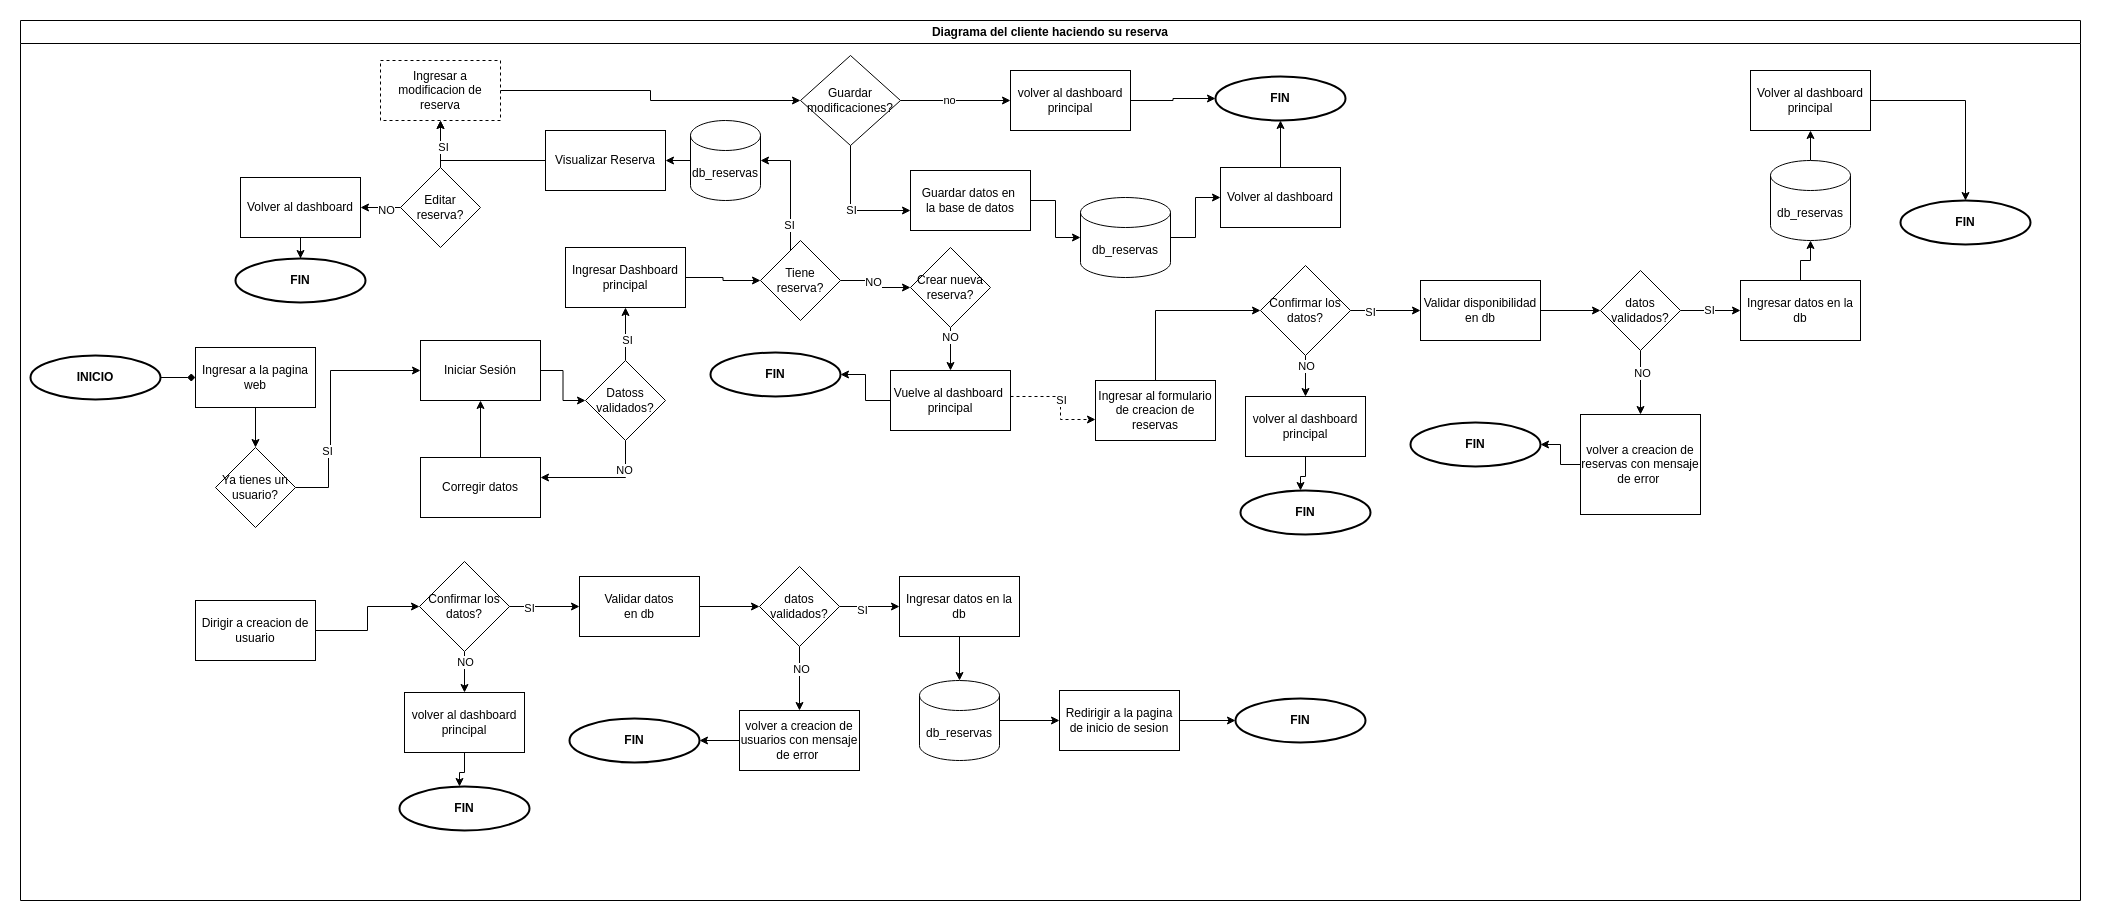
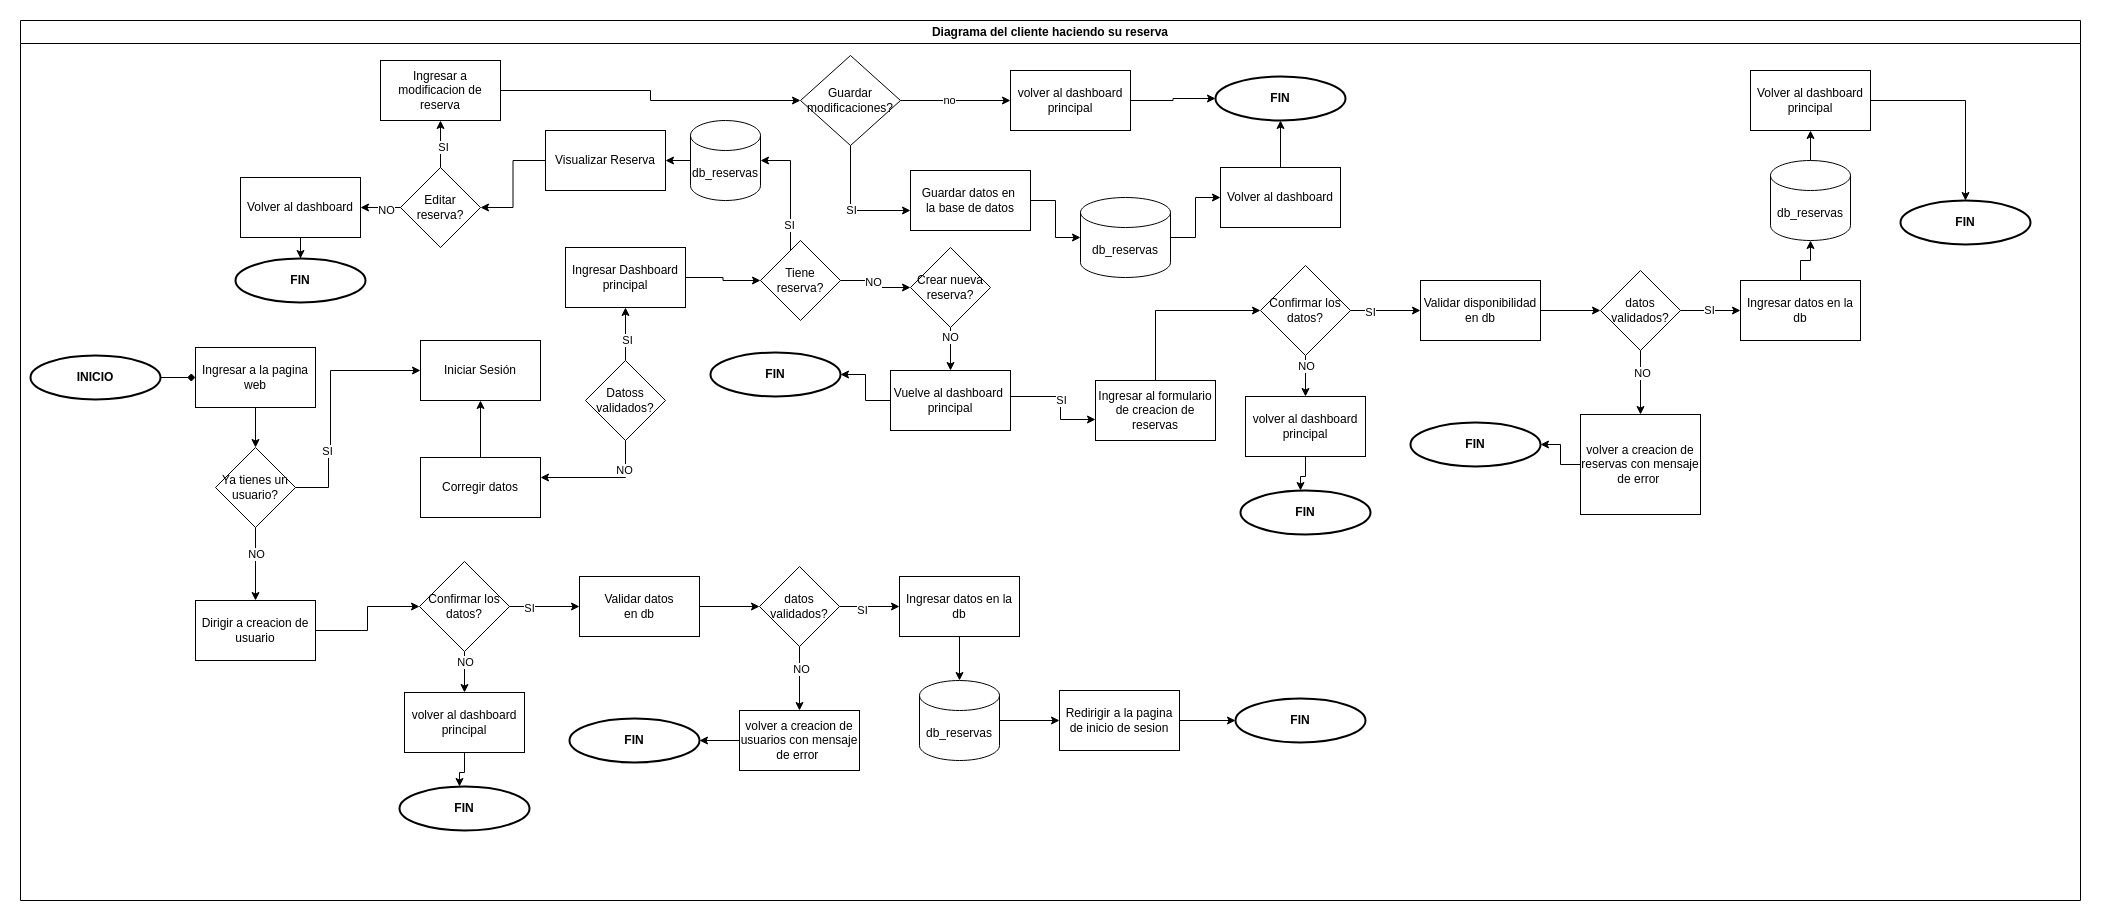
node "Ingresar a modificacion de reserva": style dashed -> solid
edge "Visualizar Reserva" -> "Ingresar a modificacion de reserva": now "Visualizar Reserva" -> "Editar reserva?"
edge "Iniciar Sesión" -> "Datoss validados?": removed
edge "Vuelve al dashboard principal" -> "Ingresar al formulario de creacion de reservas": style dashed -> solid
edge "Ya tienes un usuario?" -> "Dirigir a creacion de usuario": added, label "NO"
